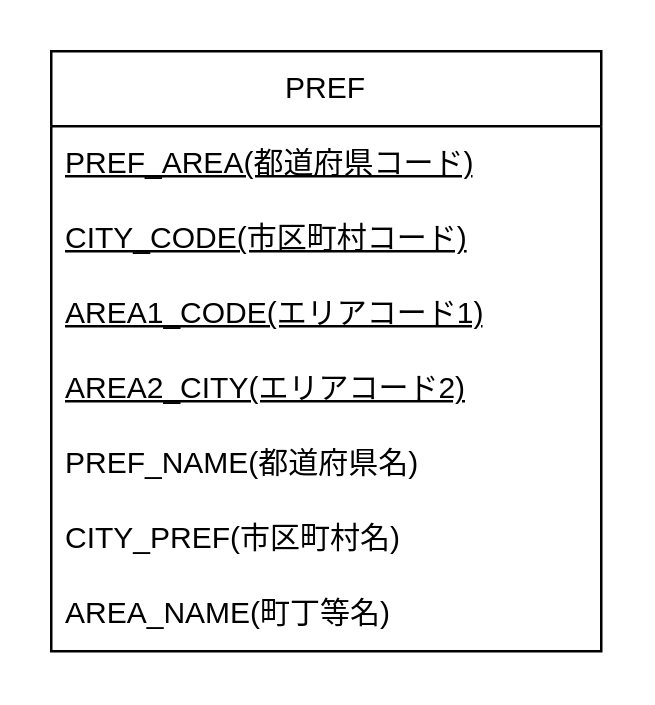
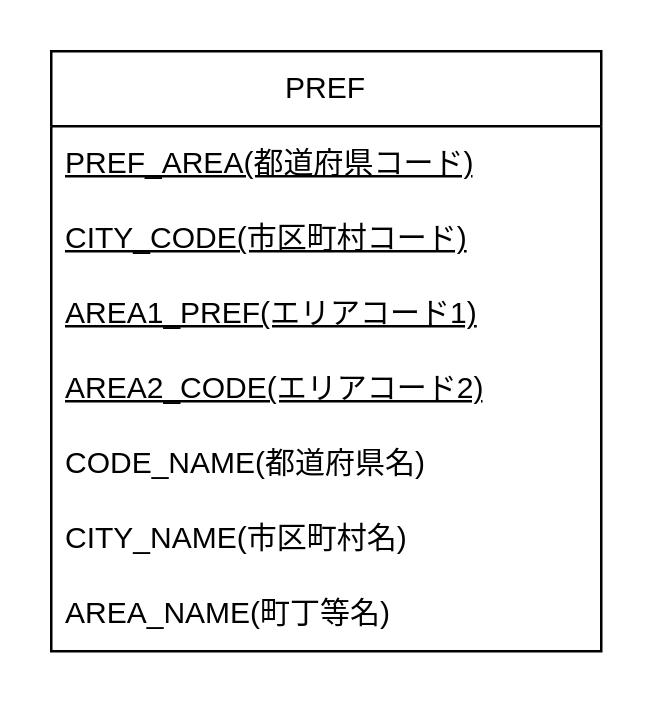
node "AREA1_CODE(エリアコード1)": label "AREA1_CODE(エリアコード1)" -> "AREA1_PREF(エリアコード1)"
node "AREA2_CITY(エリアコード2)": label "AREA2_CITY(エリアコード2)" -> "AREA2_CODE(エリアコード2)"
node "PREF_NAME(都道府県名)": label "PREF_NAME(都道府県名)" -> "CODE_NAME(都道府県名)"
node "CITY_PREF(市区町村名)": label "CITY_PREF(市区町村名)" -> "CITY_NAME(市区町村名)"
